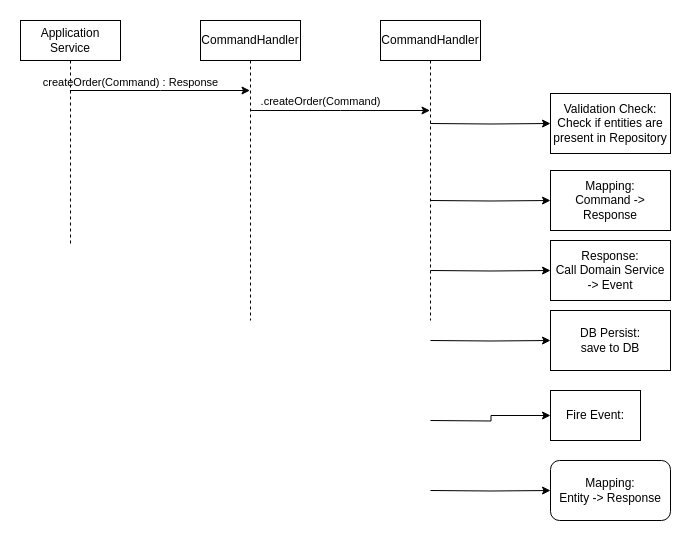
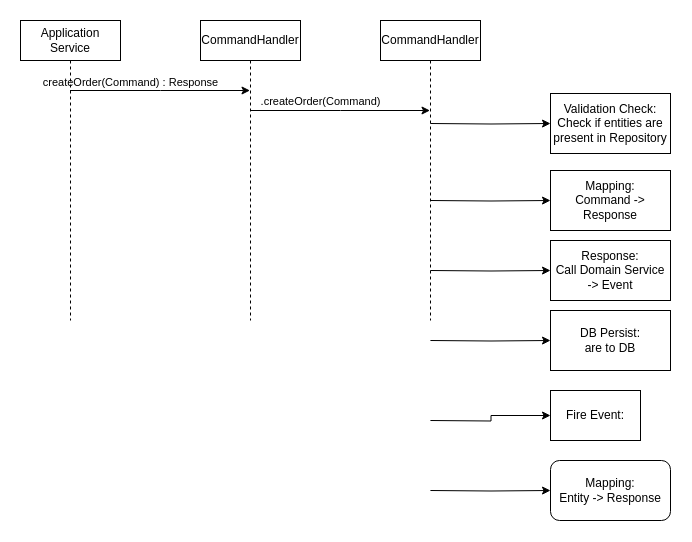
node "Application Service": size 100x225 -> 100x300
node "DB Persist: save to DB": label "DB Persist: save to DB" -> "DB Persist: are to DB"
